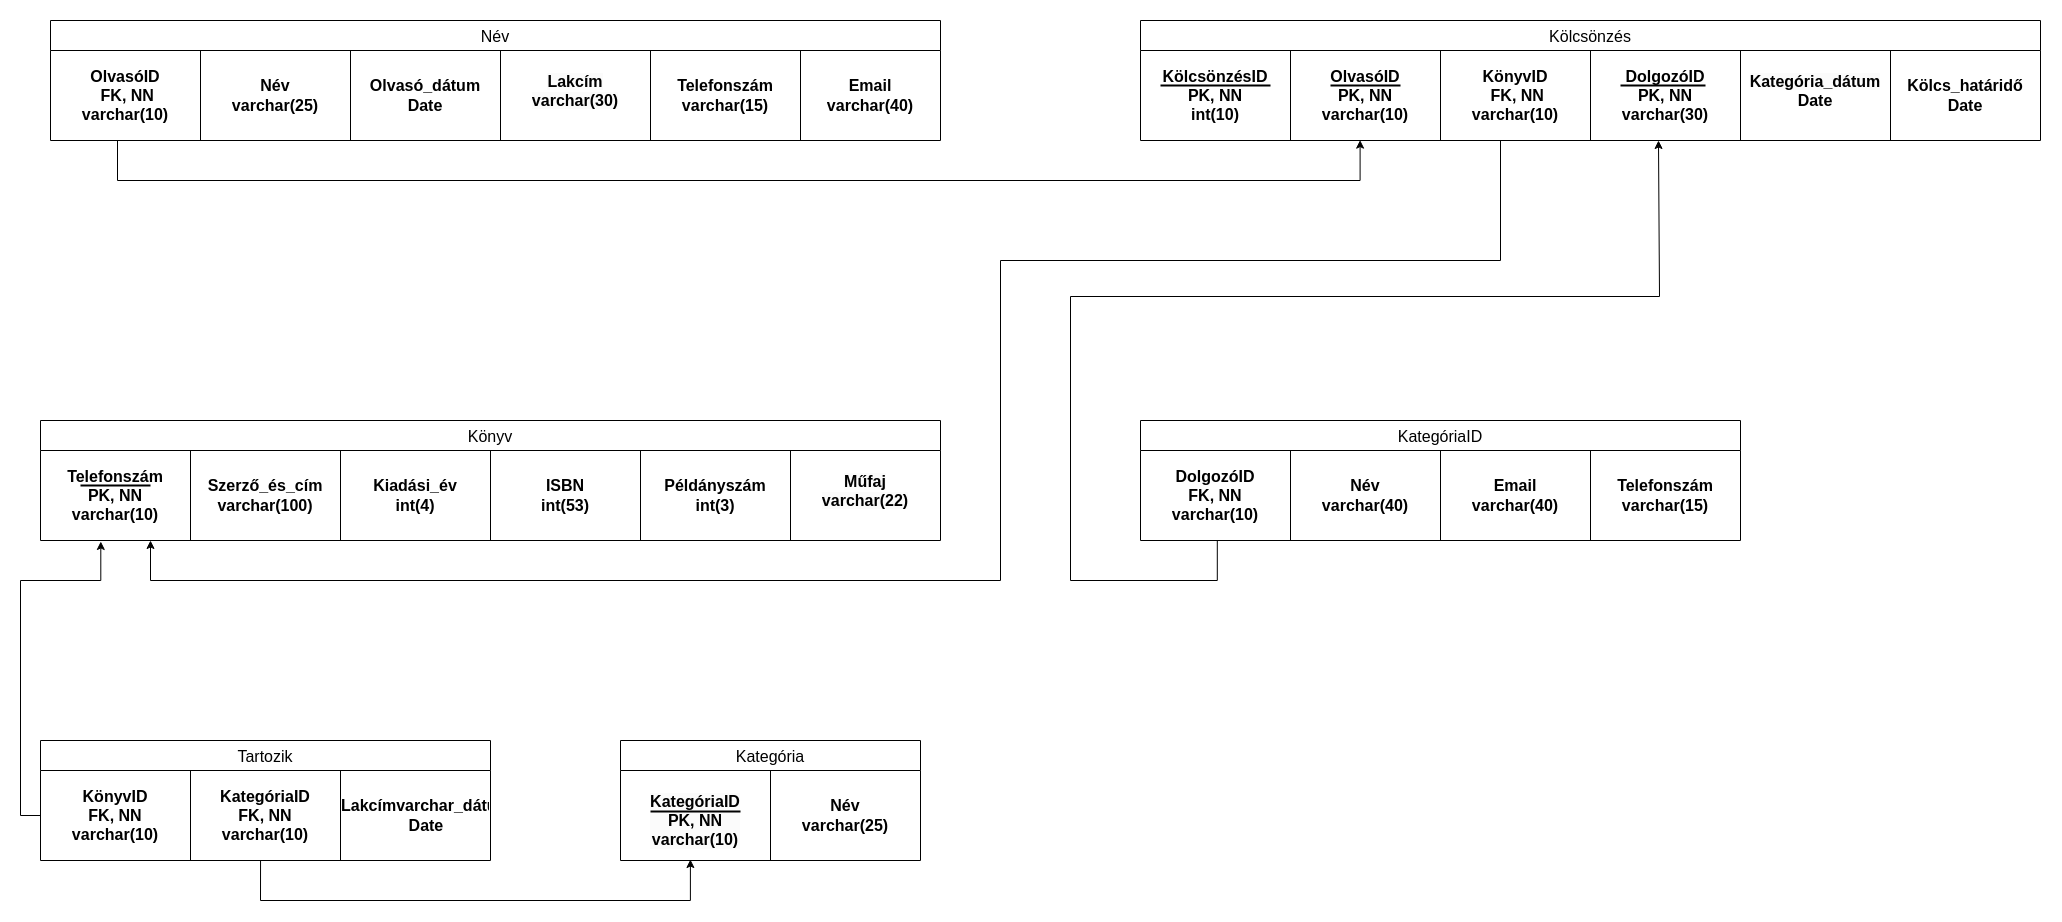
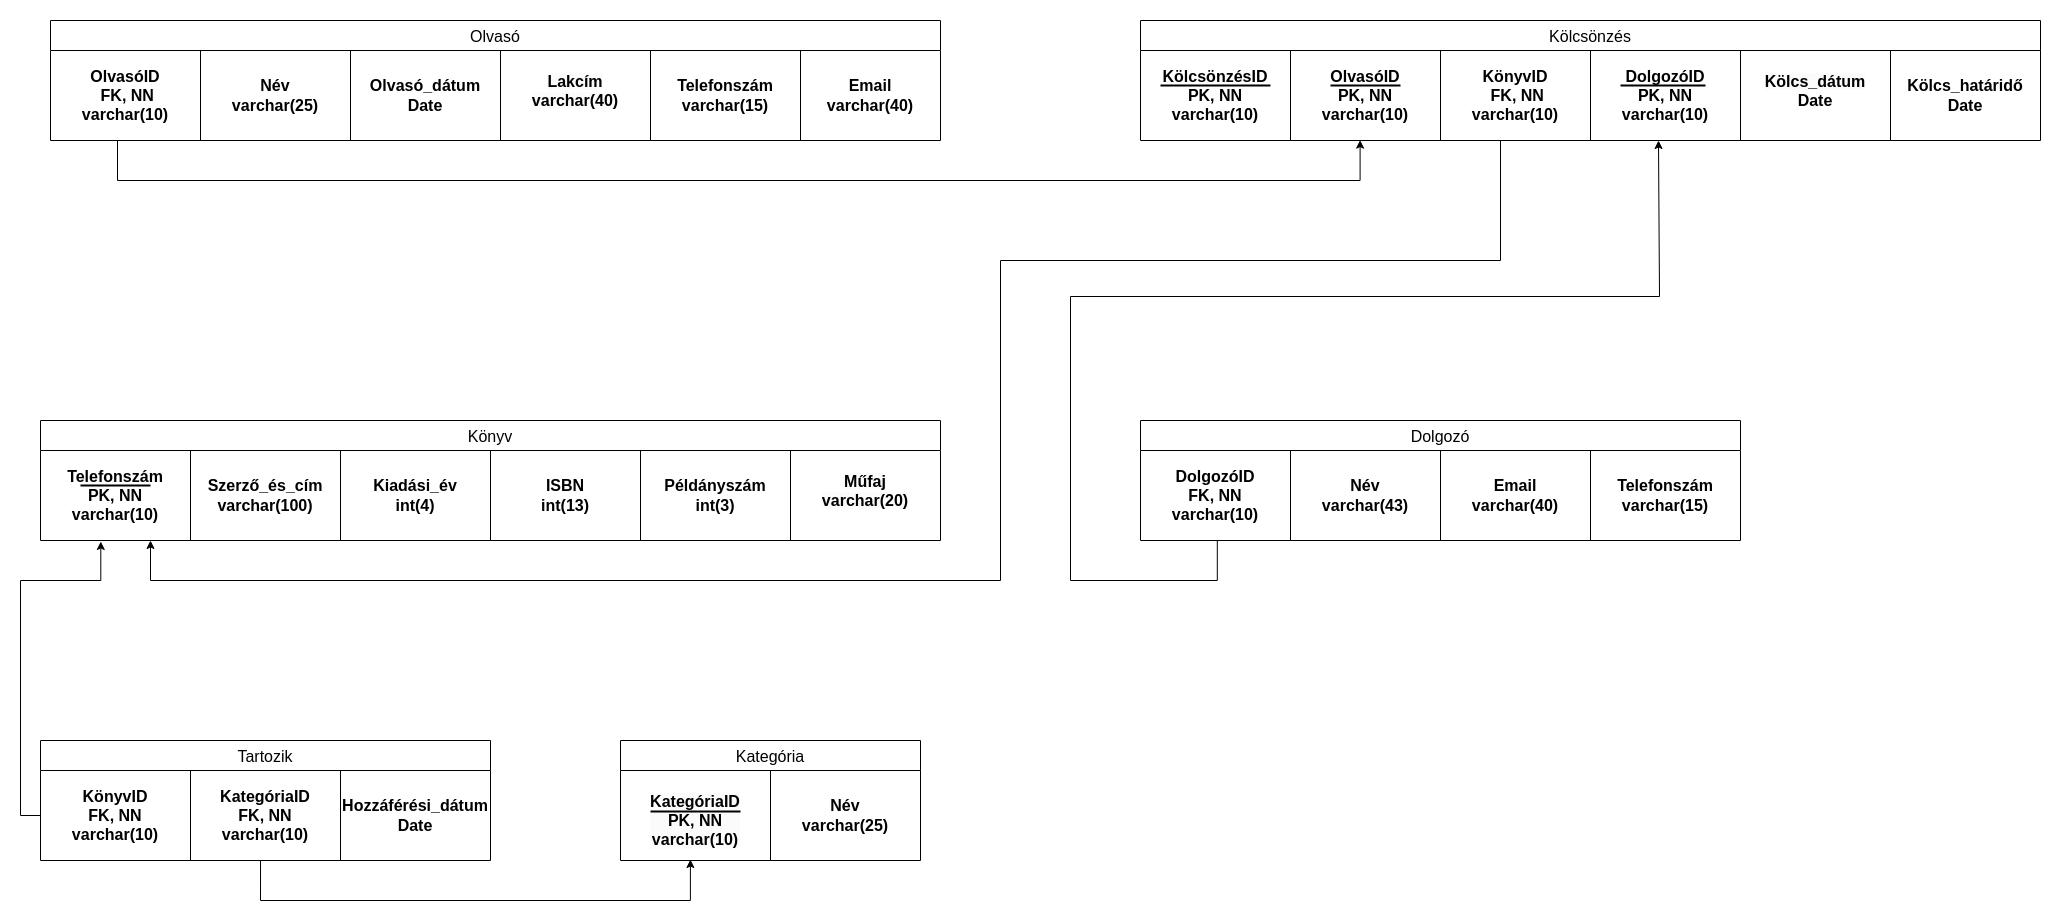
node "Név": label "Név" -> "Olvasó"
node "Lakcímvarchar(30)": label "Lakcímvarchar(30)" -> "Lakcímvarchar(40)"
node "KölcsönzésID PK, NN int(10)": label "KölcsönzésID PK, NN int(10)" -> "KölcsönzésID PK, NN varchar(10)"
node "DolgozóID PK, NN varchar(30)": label "DolgozóID PK, NN varchar(30)" -> "DolgozóID PK, NN varchar(10)"
node "Kategória_dátumDate": label "Kategória_dátumDate" -> "Kölcs_dátumDate"
node "KategóriaID": label "KategóriaID" -> "Dolgozó"
node "ISBN int(53)": label "ISBN int(53)" -> "ISBN int(13)"
node "Műfajvarchar(22)": label "Műfajvarchar(22)" -> "Műfajvarchar(20)"
node "Név varchar(40)": label "Név varchar(40)" -> "Név varchar(43)"
node "Lakcímvarchar_dátum Date": label "Lakcímvarchar_dátum Date" -> "Hozzáférési_dátum Date"
